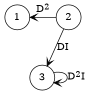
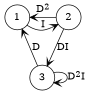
edge "1" -> "2": added, label "I"
edge "3" -> "1": added, label "D"
